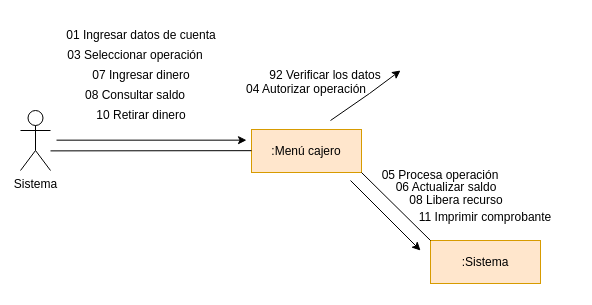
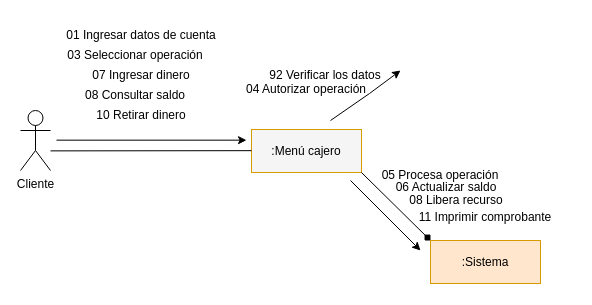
node ":Menú cajero": fillcolor #ffe6cc -> #f5f5f5
node "Sistema": label "Sistema" -> "Cliente"
edge ":Menú cajero" -- ":Sistema": arrowhead none -> diamond
